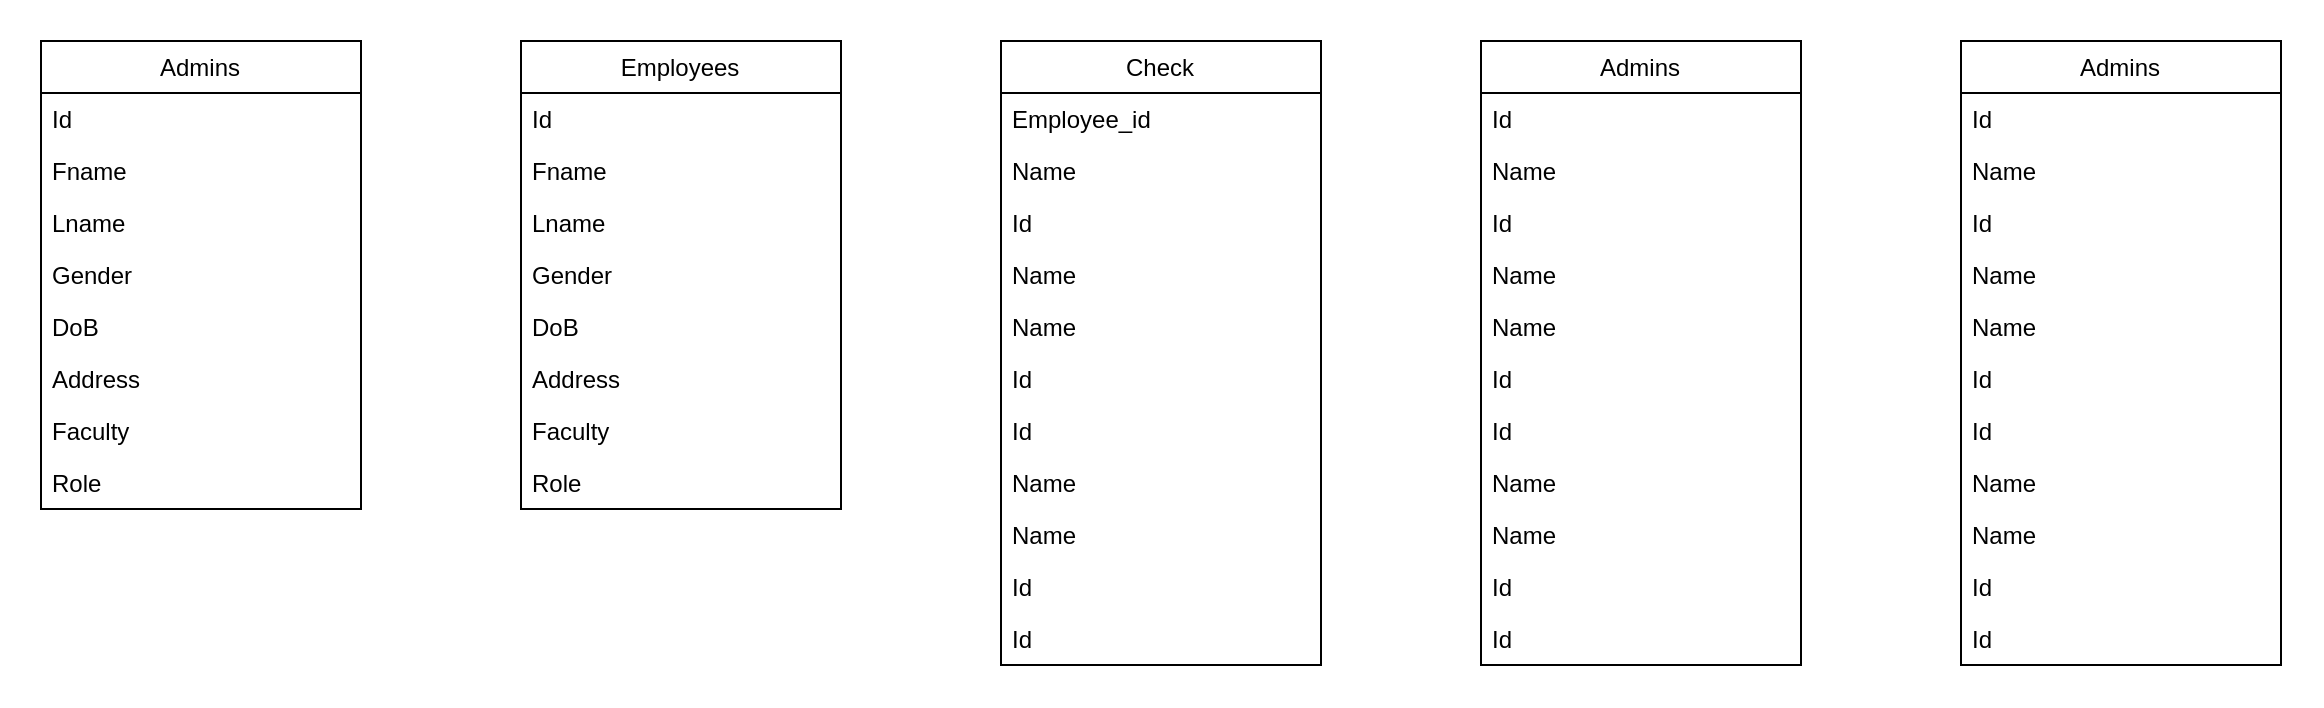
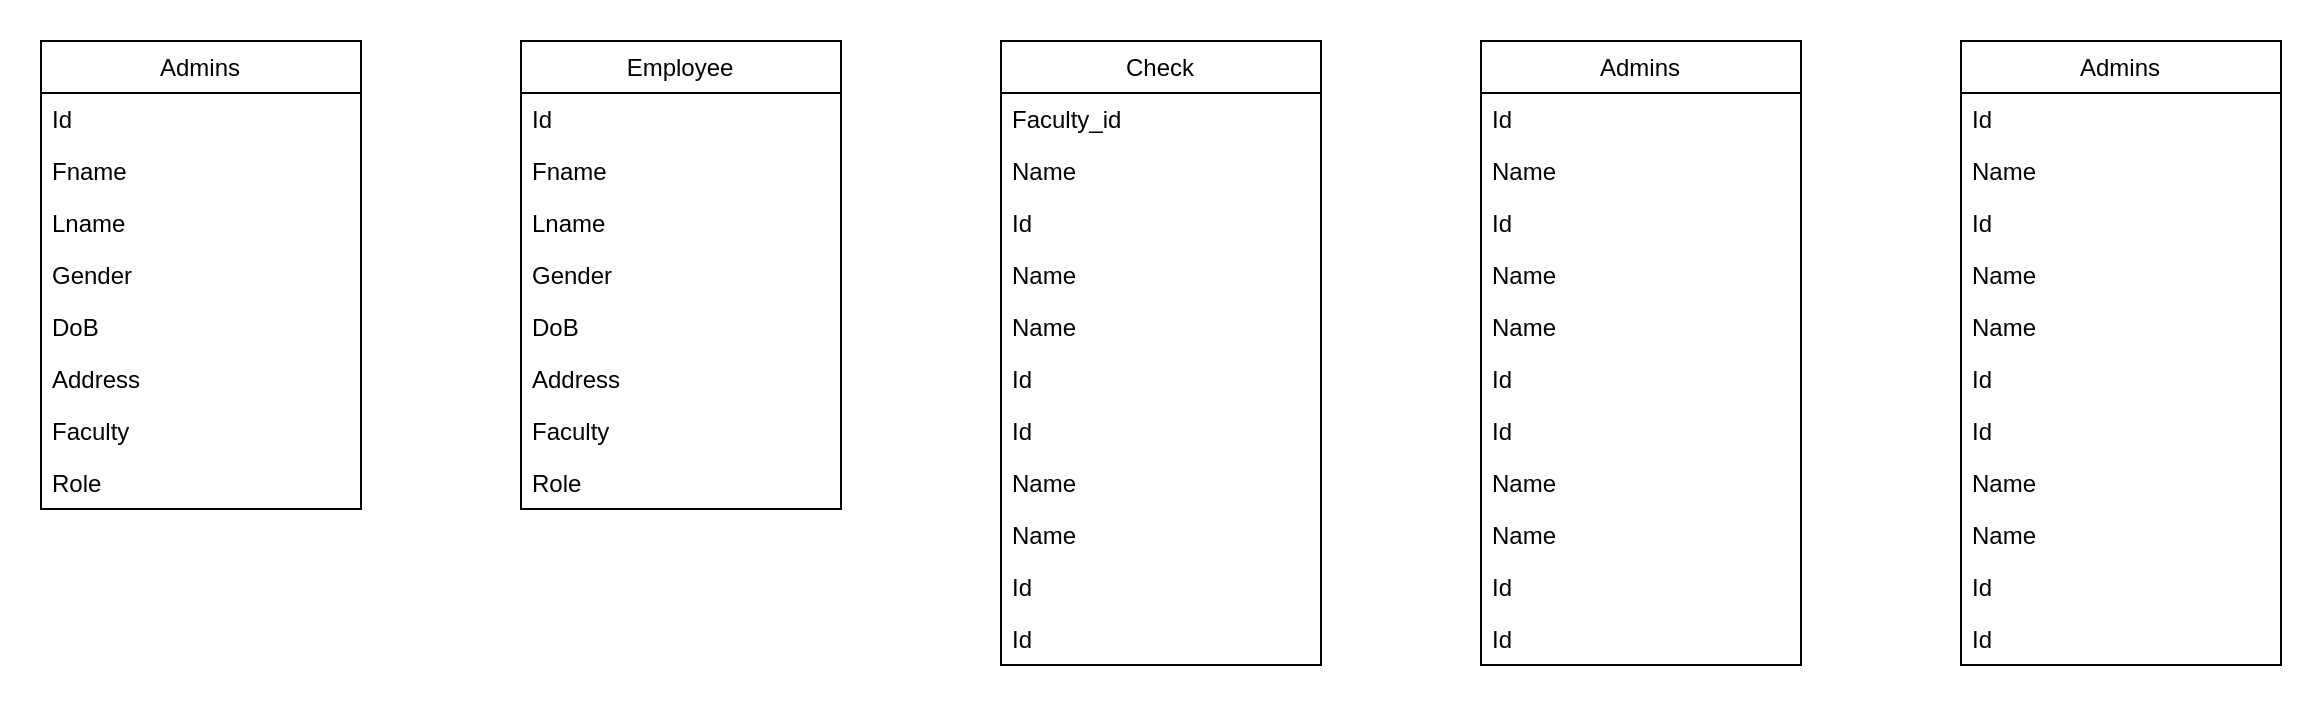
node "Employees": label "Employees" -> "Employee"
node "Employee_id": label "Employee_id" -> "Faculty_id"
